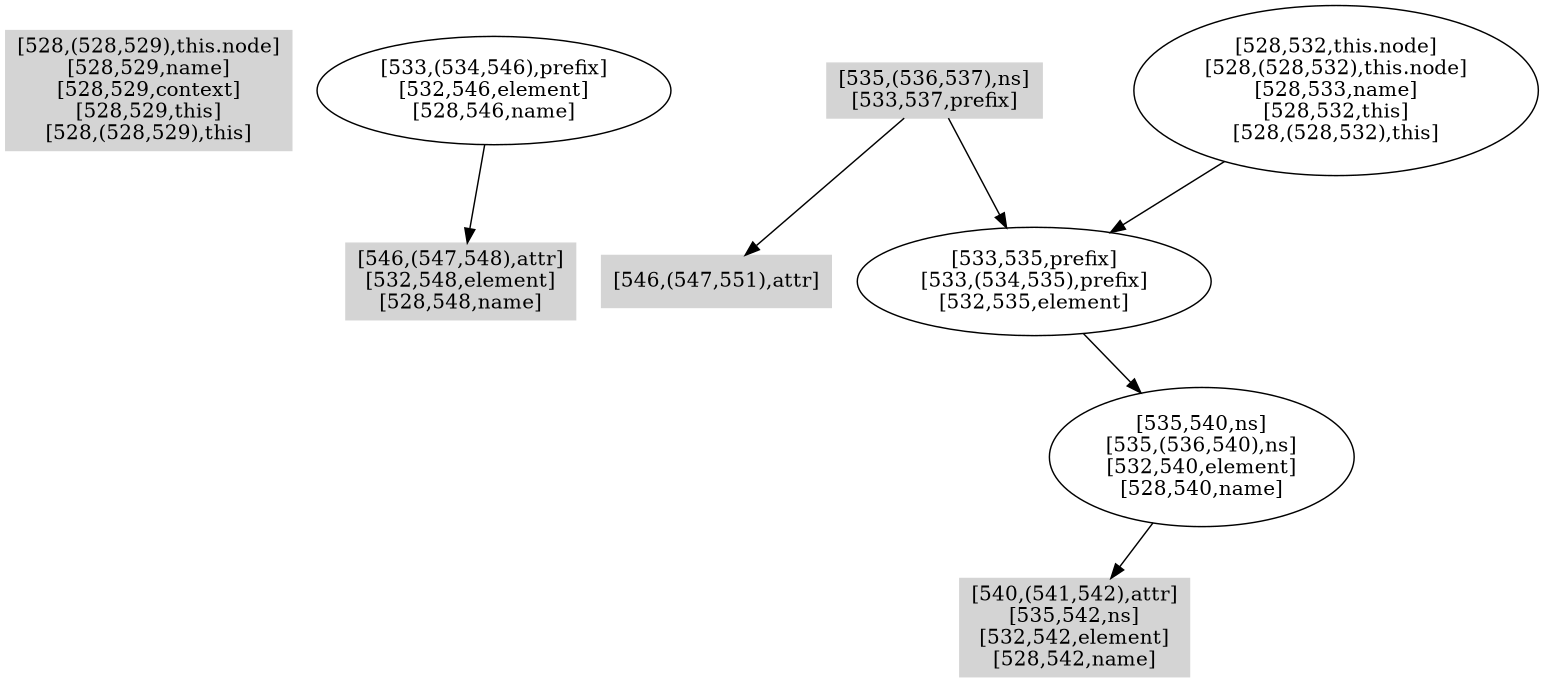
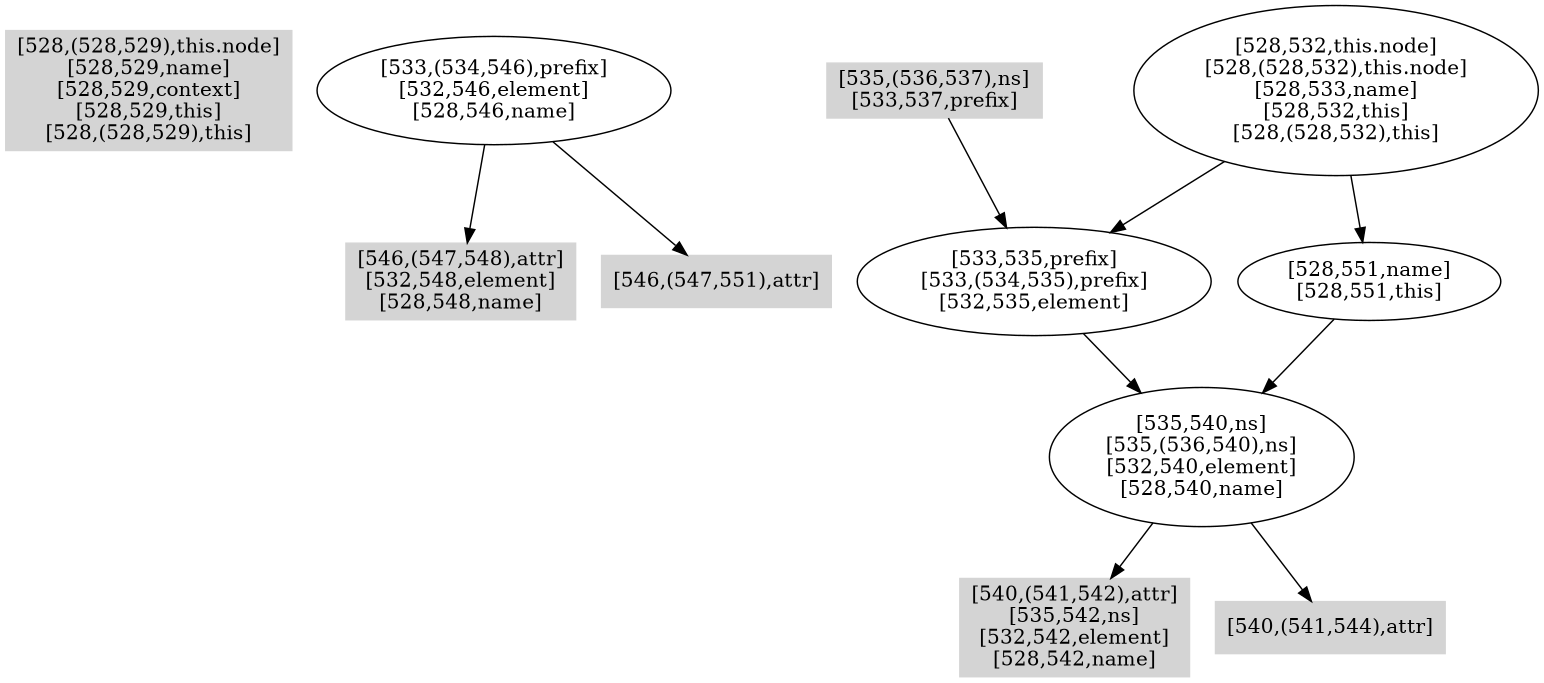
edge "[535,(536,537),ns] [533,537,prefix]" -> "[546,(547,551),attr]": now "[533,(534,546),prefix] [532,546,element] [528,546,name]" -> "[546,(547,551),attr]"
node "[528,551,name] [528,551,this]": added
node "[540,(541,544),attr]": added
